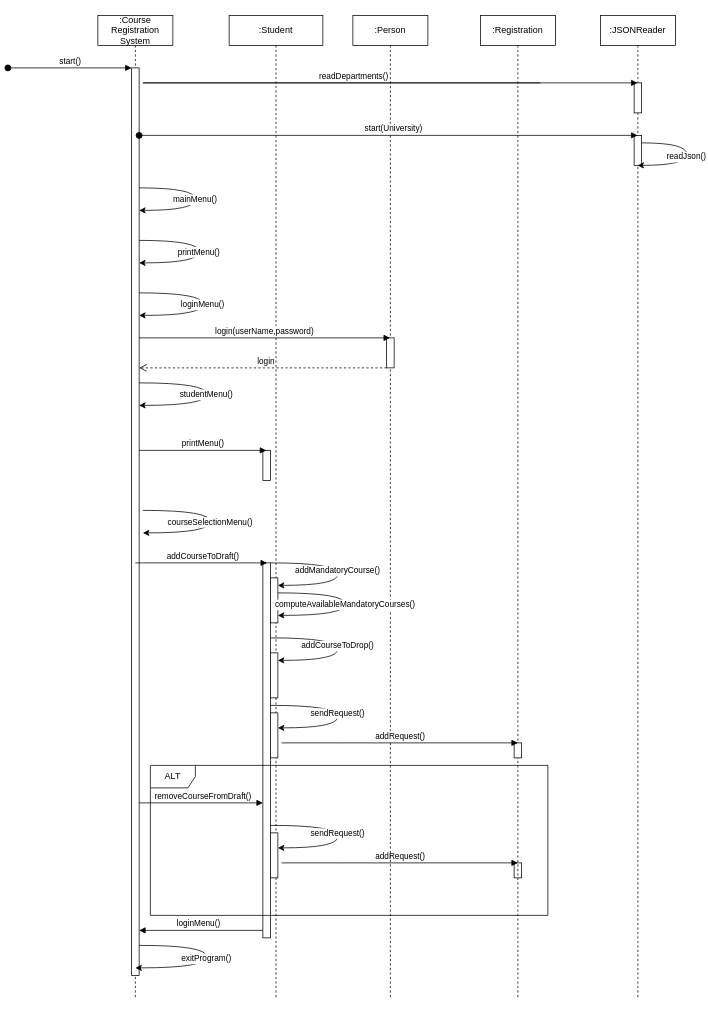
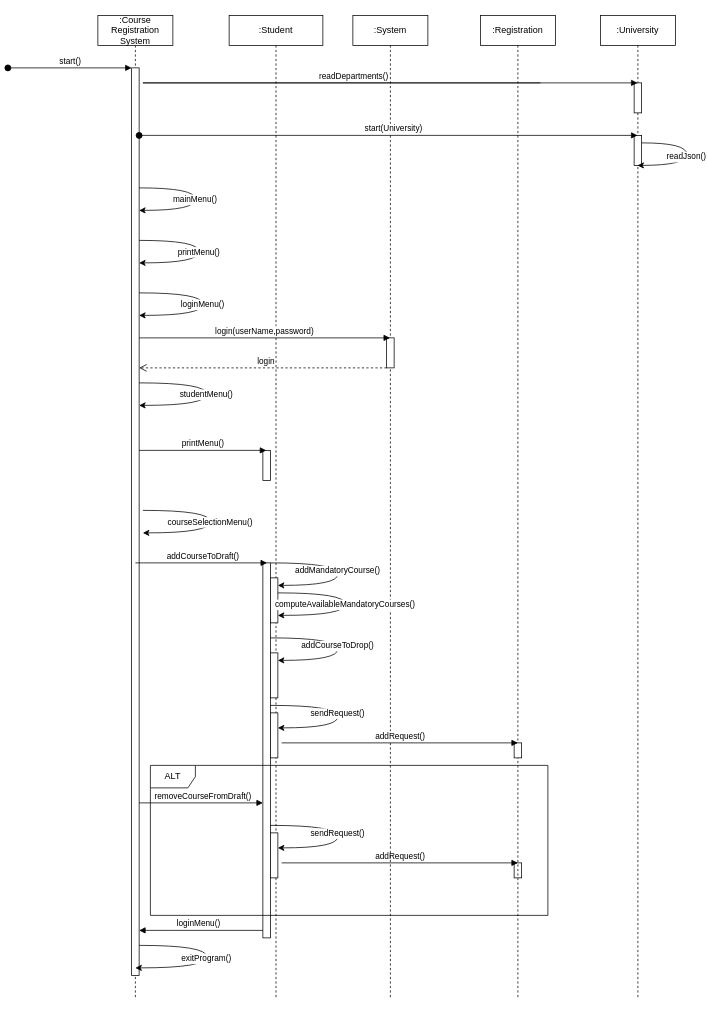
node ":Person": label ":Person" -> ":System"
node ":JSONReader": label ":JSONReader" -> ":University"
